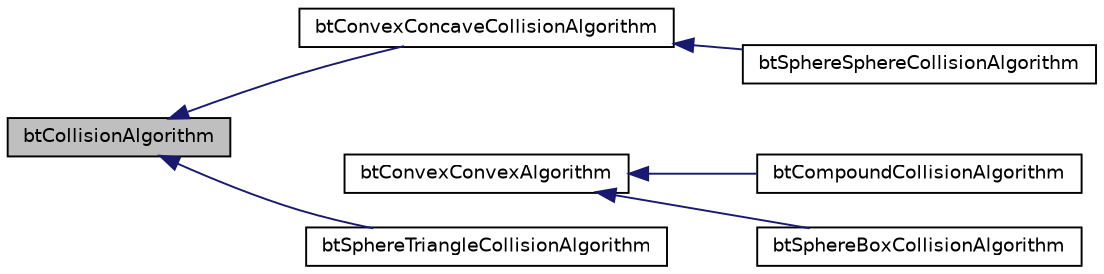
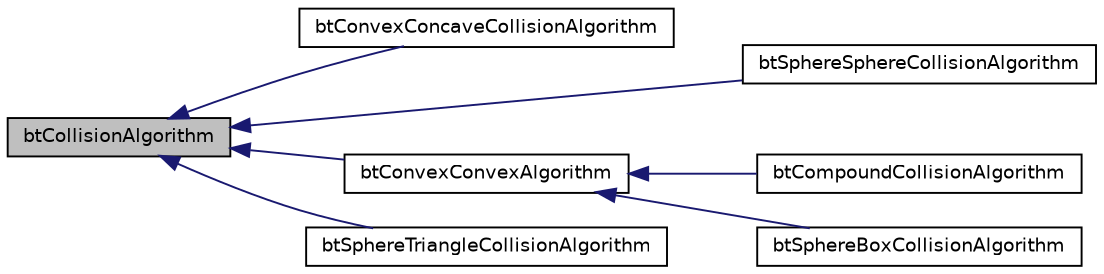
edge "btSphereSphereCollisionAlgorithm" -> "btConvexConcaveCollisionAlgorithm": now "btSphereSphereCollisionAlgorithm" -> "btCollisionAlgorithm"
edge "btConvexConvexAlgorithm" -> "btCollisionAlgorithm": added
